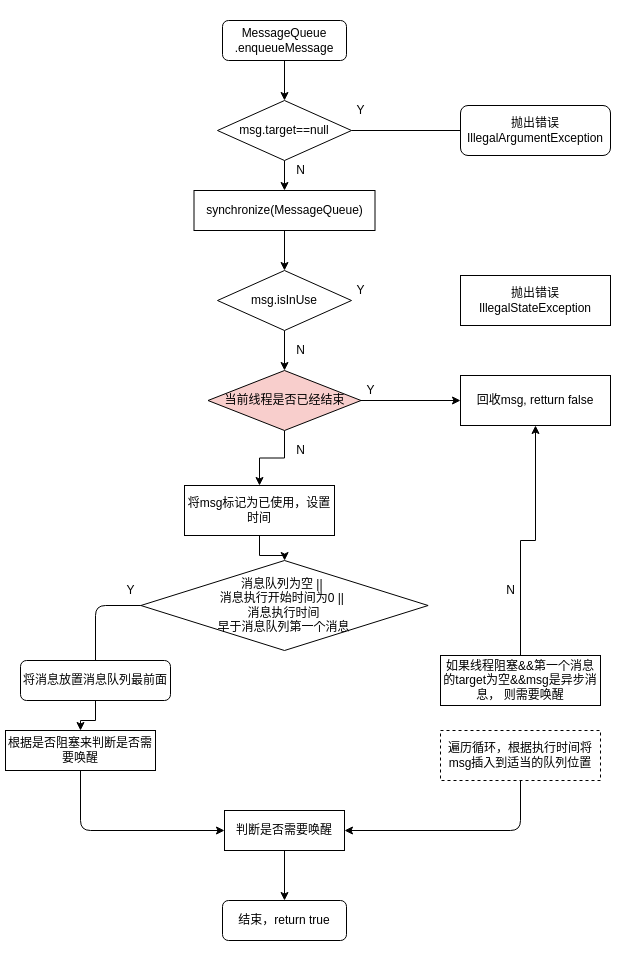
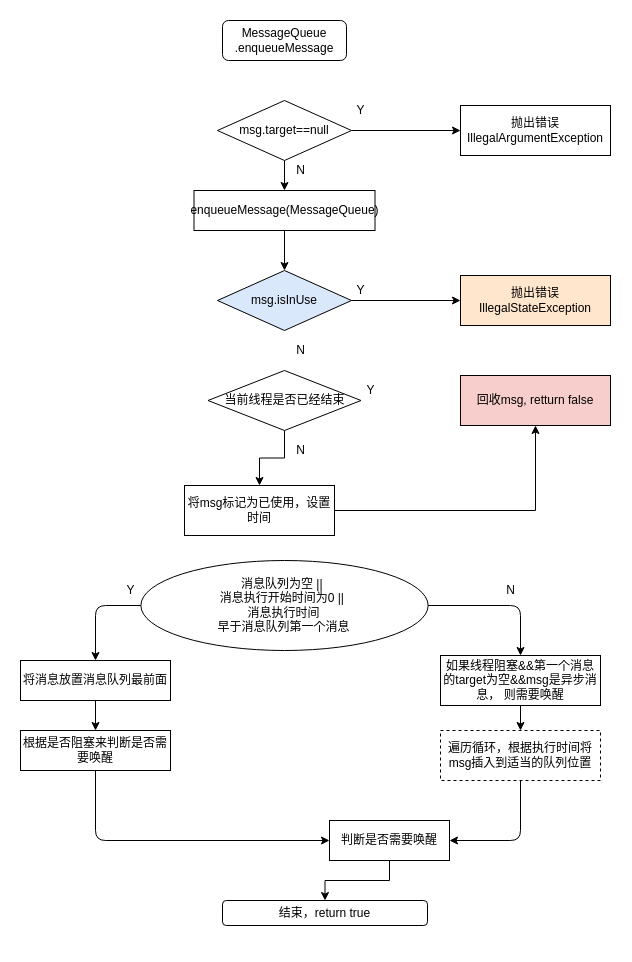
edge "MessageQueue .enqueueMessage" -> "msg.target==null": removed
edge "msg.target==null" -- "抛出错误IllegalArgumentException": arrowhead none -> classic
node "抛出错误IllegalArgumentException": shape rounded rectangle -> rectangle
node "synchronize(MessageQueue)": label "synchronize(MessageQueue)" -> "enqueueMessage(MessageQueue)"
node "msg.isInUse": fillcolor #ffffff -> #dae8fc
node "抛出错误IllegalStateException": fillcolor #ffffff -> #ffe6cc
edge "msg.isInUse" -> "当前线程是否已经结束": now "msg.isInUse" -> "抛出错误IllegalStateException"
node "当前线程是否已经结束": fillcolor #f8cecc -> #ffffff
edge "当前线程是否已经结束" -> "回收msg, retturn false": removed
node "回收msg, retturn false": fillcolor #ffffff -> #f8cecc
edge "如果线程阻塞&&第一个消息的target为空&&msg是异步消息， 则需要唤醒" -> "回收msg, retturn false": now "如果线程阻塞&&第一个消息的target为空&&msg是异步消息， 则需要唤醒" -> "遍历循环，根据执行时间将msg插入到适当的队列位置"
edge "将msg标记为已使用，设置时间" -> "消息队列为空 || 消息执行开始时间为0 || 消息执行时间 早于消息队列第一个消息": now "将msg标记为已使用，设置时间" -> "回收msg, retturn false"
node "消息队列为空 || 消息执行开始时间为0 || 消息执行时间 早于消息队列第一个消息": shape diamond -> ellipse
edge "消息队列为空 || 消息执行开始时间为0 || 消息执行时间 早于消息队列第一个消息" -> "如果线程阻塞&&第一个消息的target为空&&msg是异步消息， 则需要唤醒": added
edge "消息队列为空 || 消息执行开始时间为0 || 消息执行时间 早于消息队列第一个消息" -- "将消息放置消息队列最前面": arrowhead none -> classic
node "将消息放置消息队列最前面": shape rounded rectangle -> rectangle
node "根据是否阻塞来判断是否需要唤醒": moved (81, 751) -> (96, 751)
node "判断是否需要唤醒": moved (285, 831) -> (390, 841)
node "结束，return true": size 124x40 -> 205x25
